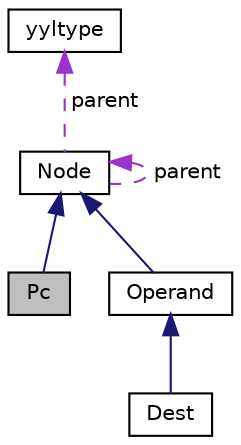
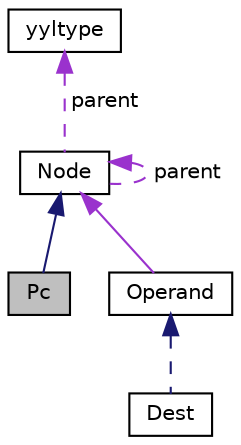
edge "Operand" -> "Node": color midnightblue -> darkorchid3
edge "Dest" -> "Operand": style solid -> dashed
